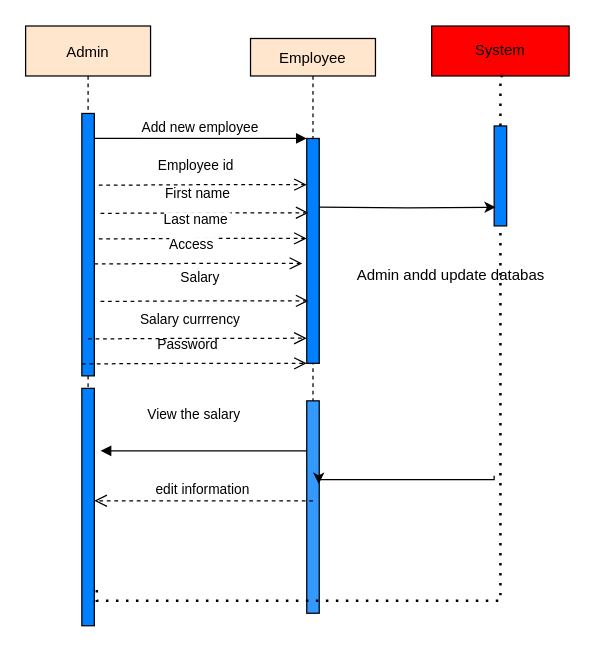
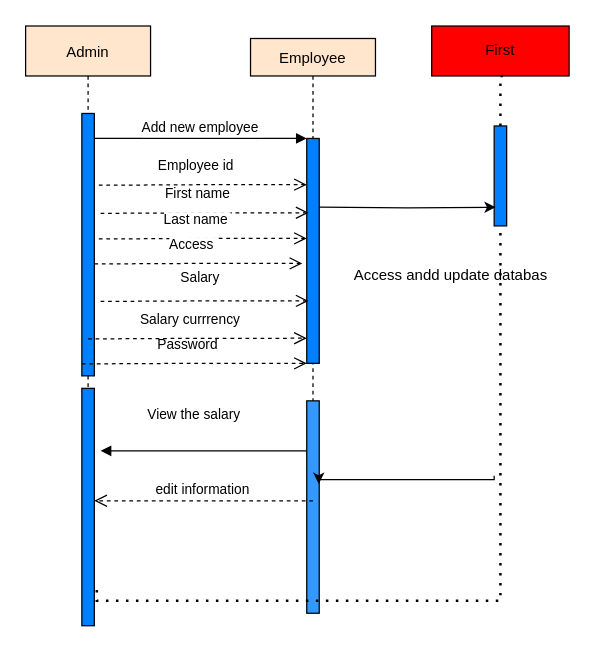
node "System": label "System" -> "First"
node "Admin andd update databas": label "Admin andd update databas" -> "Access andd update databas"
